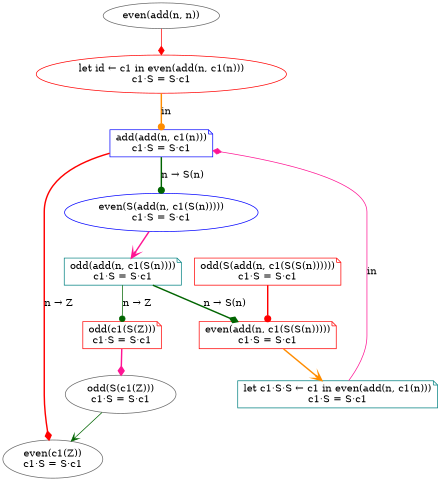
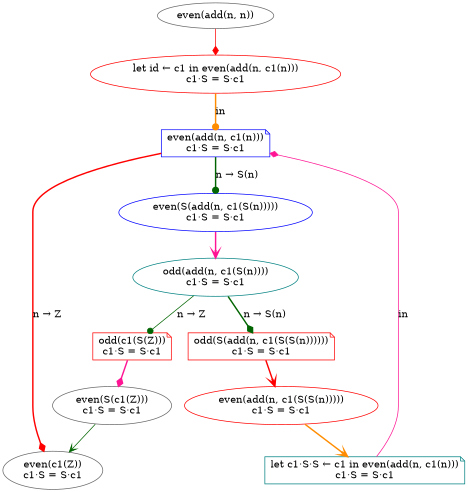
node "add(add(n, c1(n))) c1·S = S·c1": label "add(add(n, c1(n))) c1·S = S·c1" -> "even(add(n, c1(n))) c1·S = S·c1"
node "odd(add(n, c1(S(n)))) c1·S = S·c1": shape note -> ellipse
edge "odd(S(add(n, c1(S(S(n)))))) c1·S = S·c1" -> "even(add(n, c1(S(S(n))))) c1·S = S·c1": arrowhead dot -> vee
edge "odd(add(n, c1(S(n)))) c1·S = S·c1" -> "even(add(n, c1(S(S(n))))) c1·S = S·c1": now "odd(add(n, c1(S(n)))) c1·S = S·c1" -> "odd(S(add(n, c1(S(S(n)))))) c1·S = S·c1"
node "even(add(n, c1(S(S(n))))) c1·S = S·c1": shape note -> ellipse
node "odd(S(c1(Z))) c1·S = S·c1": label "odd(S(c1(Z))) c1·S = S·c1" -> "even(S(c1(Z))) c1·S = S·c1"
